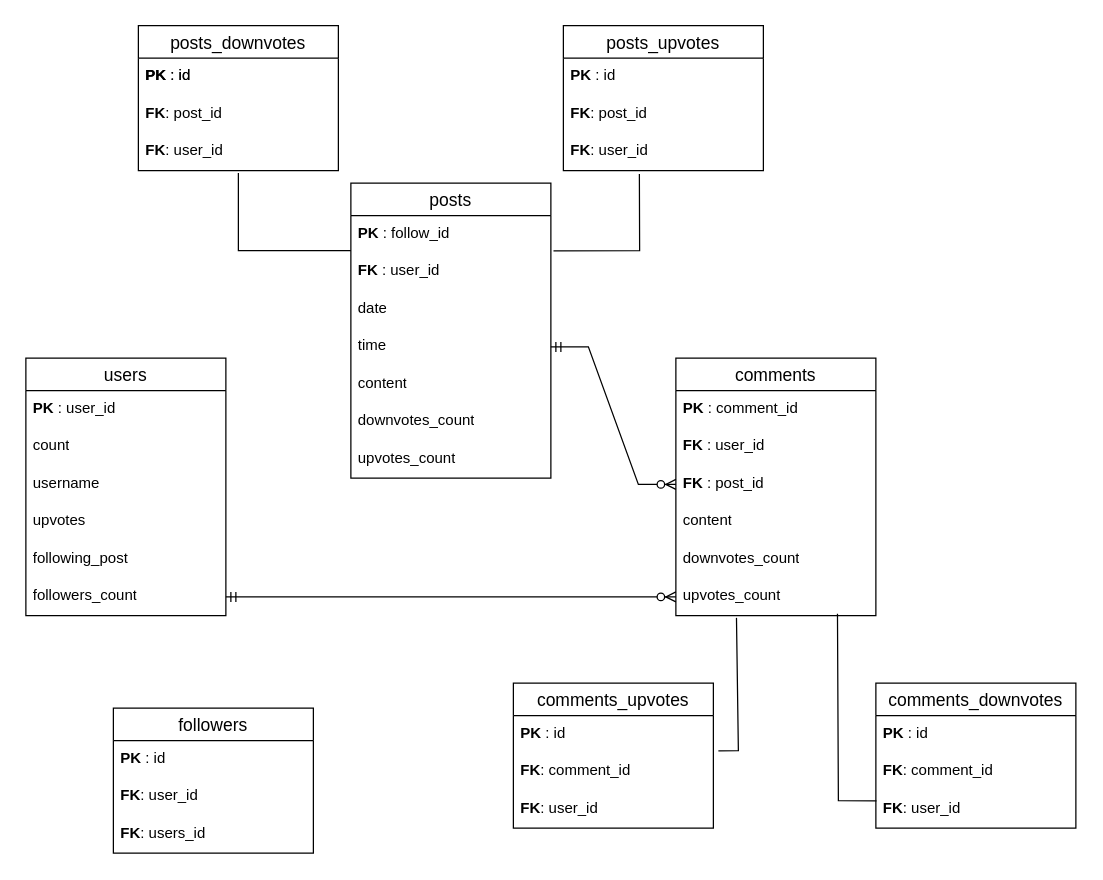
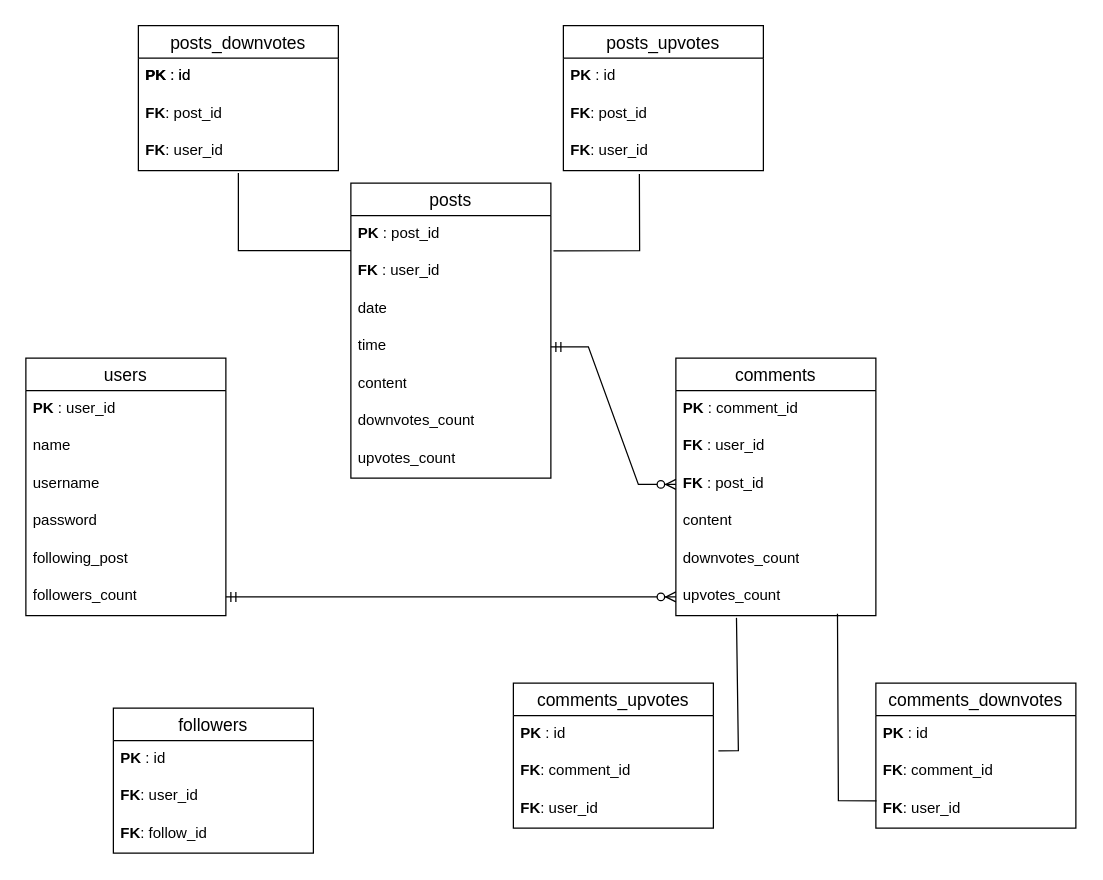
node "PK : follow_id": label "PK : follow_id" -> "PK : post_id"
node "count": label "count" -> "name"
node "upvotes": label "upvotes" -> "password"
node "FK: users_id": label "FK: users_id" -> "FK: follow_id"
